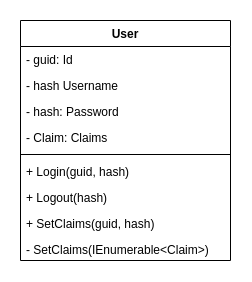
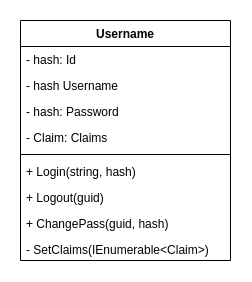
node "User": label "User" -> "Username"
node "- guid: Id": label "- guid: Id" -> "- hash: Id"
node "+ Login(guid, hash)": label "+ Login(guid, hash)" -> "+ Login(string, hash)"
node "+ Logout(hash)": label "+ Logout(hash)" -> "+ Logout(guid)"
node "+ SetClaims(guid, hash)": label "+ SetClaims(guid, hash)" -> "+ ChangePass(guid, hash)"
